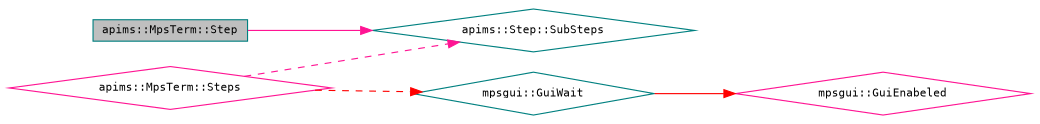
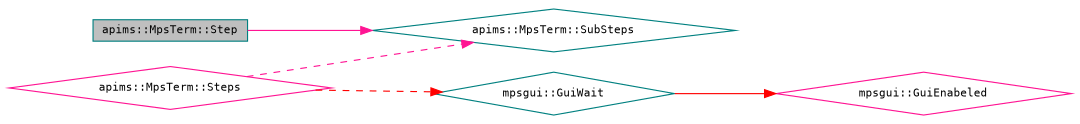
node "apims::Step::SubSteps": label "apims::Step::SubSteps" -> "apims::MpsTerm::SubSteps"
